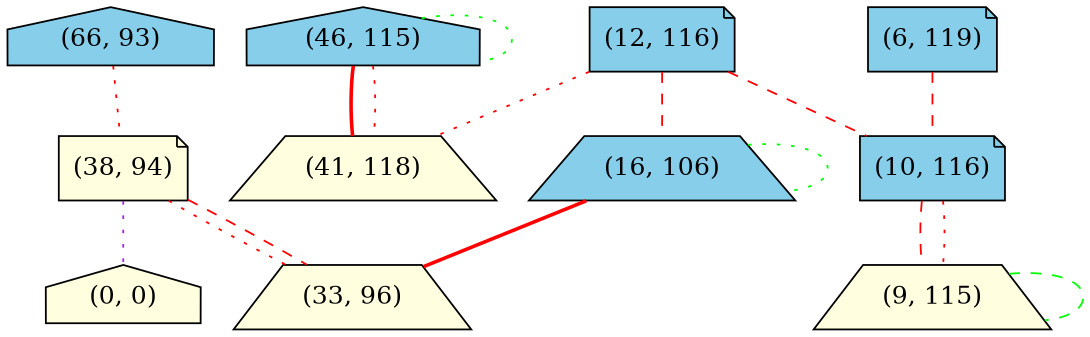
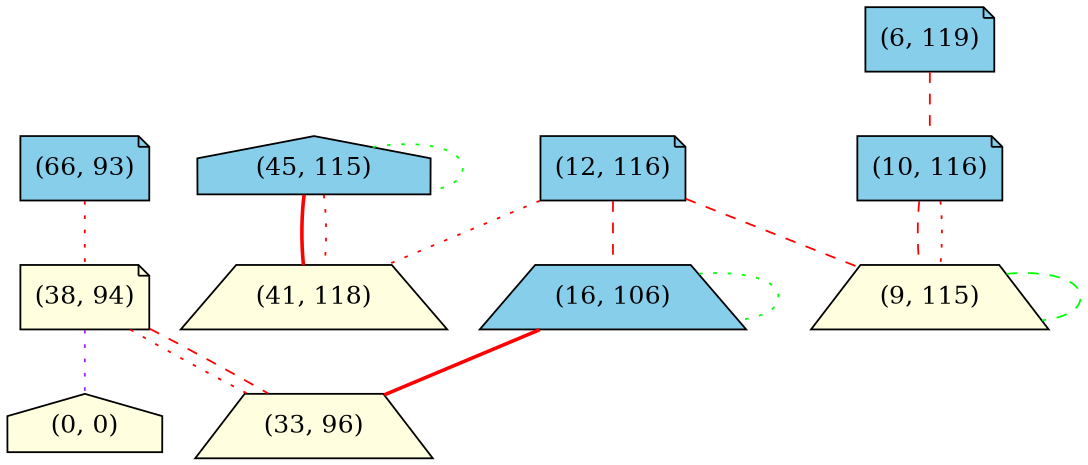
node "(66, 93)": shape house -> note
node "(46, 115)": label "(46, 115)" -> "(45, 115)"
edge "(12, 116)" -- "(10, 116)": now "(12, 116)" -- "(9, 115)"
